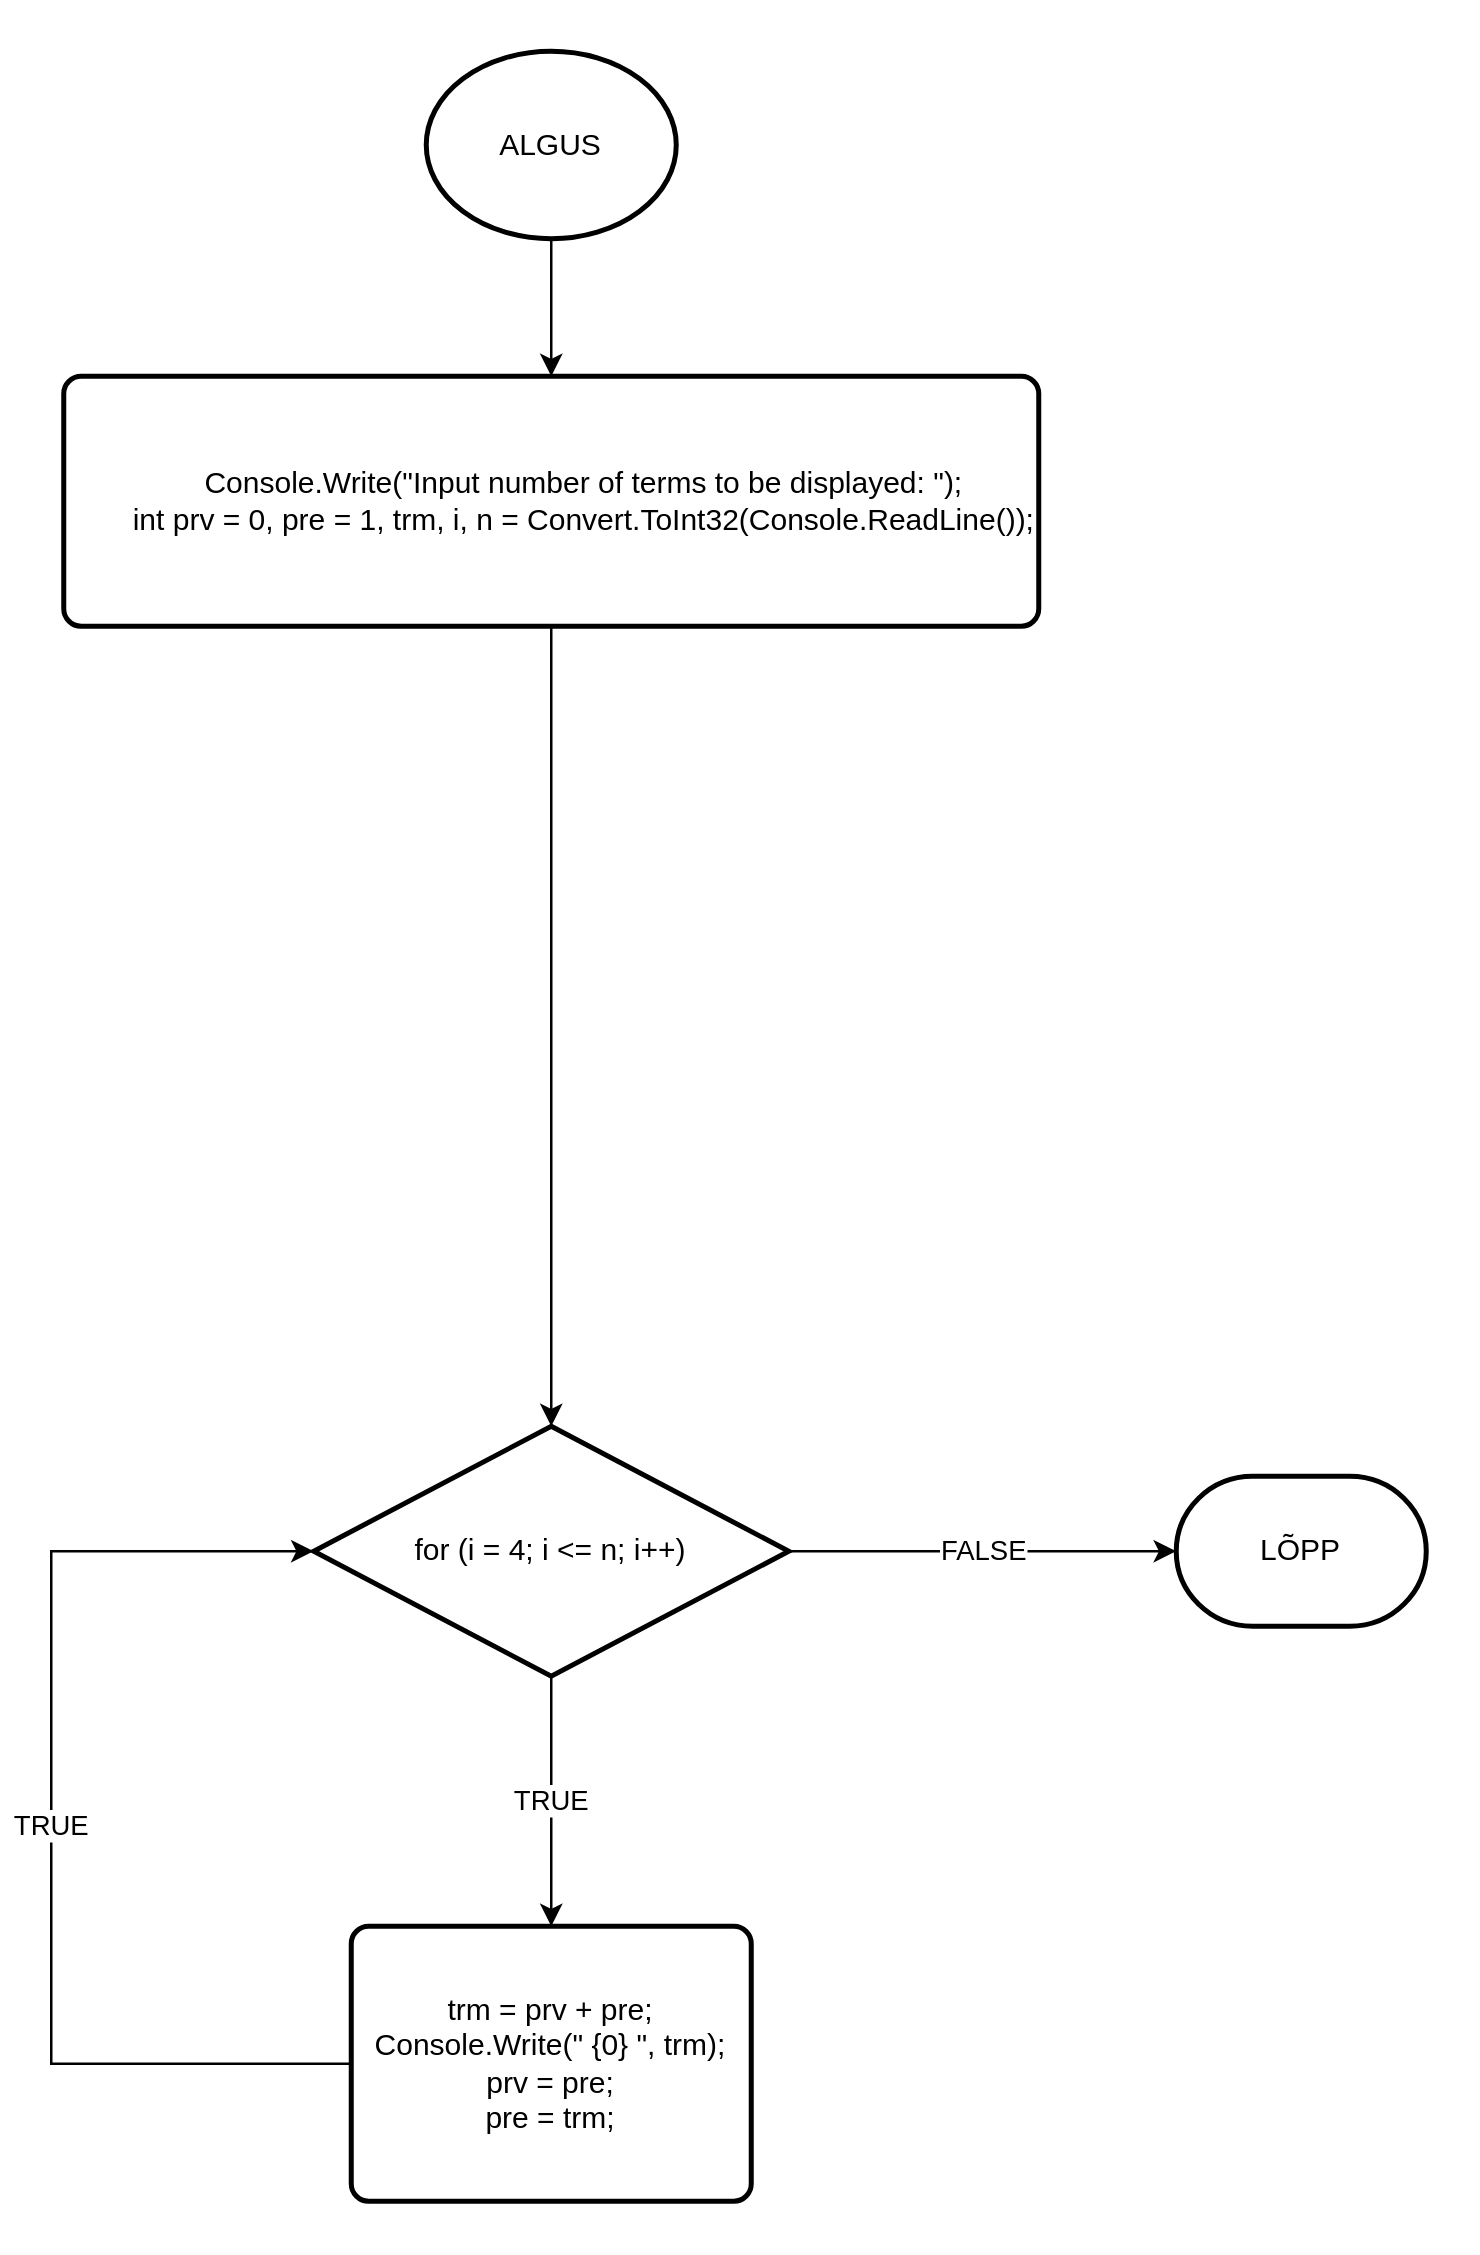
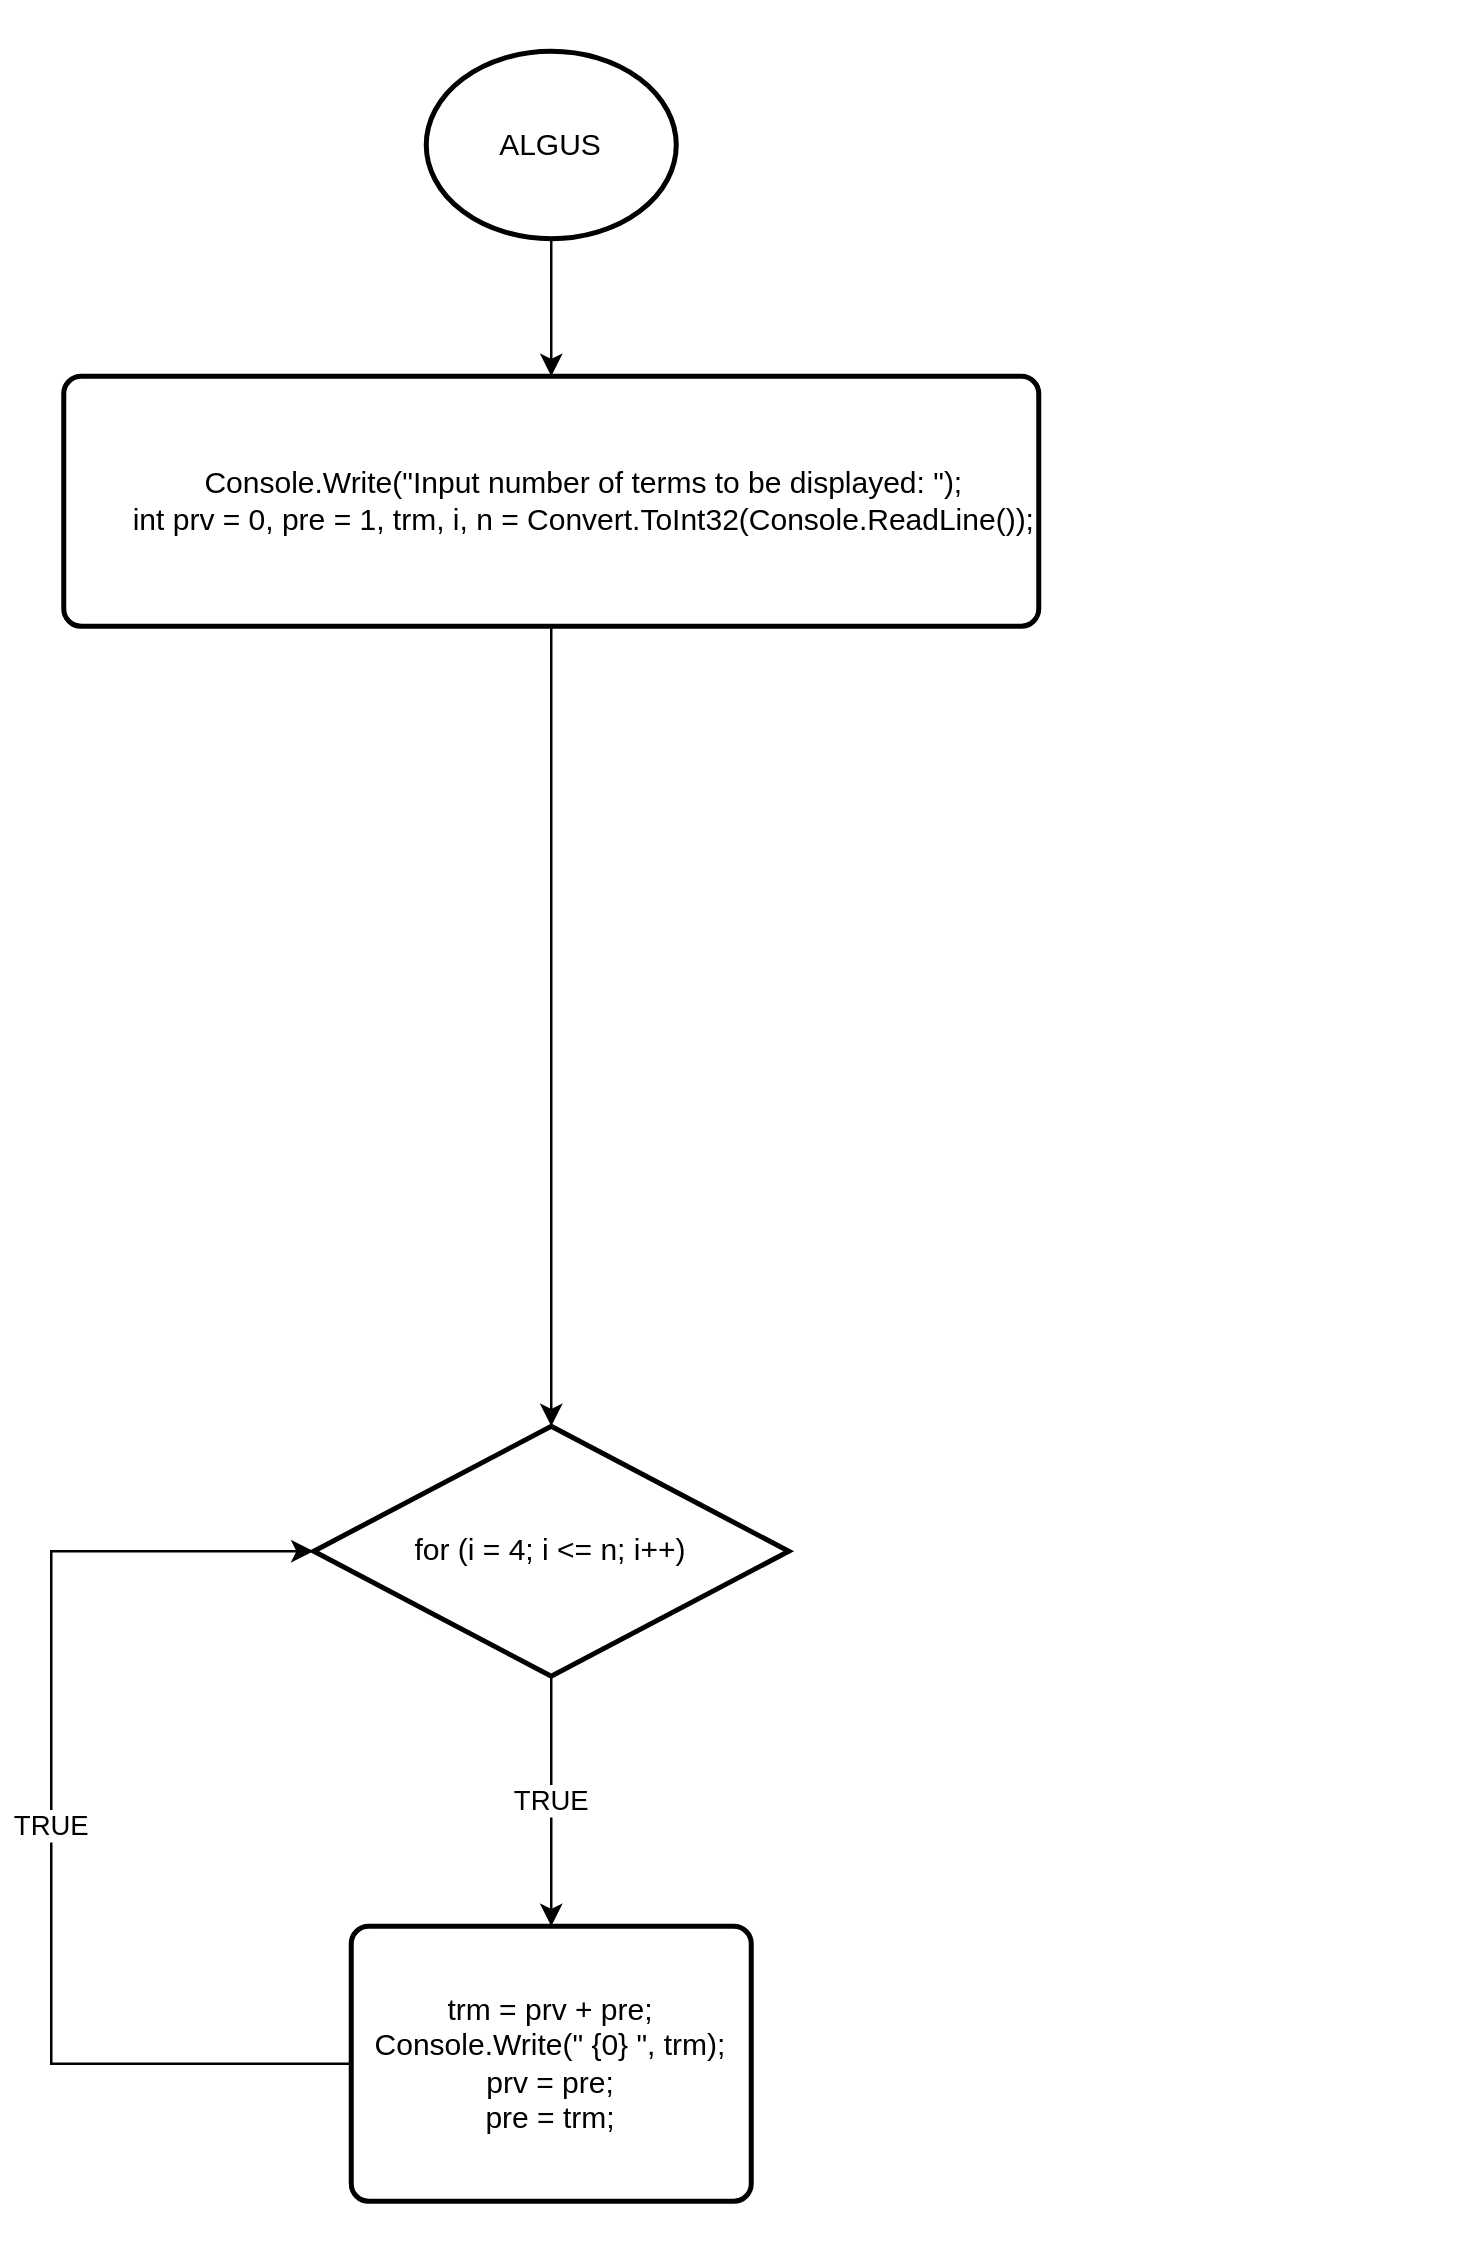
edge "for (i = 4; i <= n; i++)" -> "LÕPP": removed, label "FALSE"
node "LÕPP": removed
